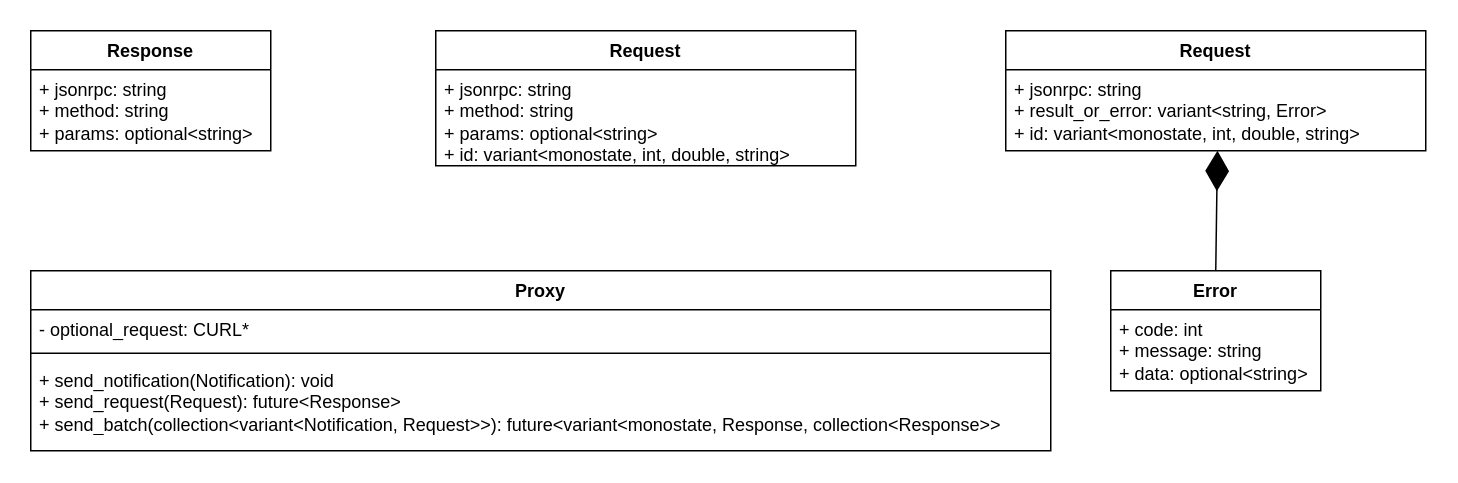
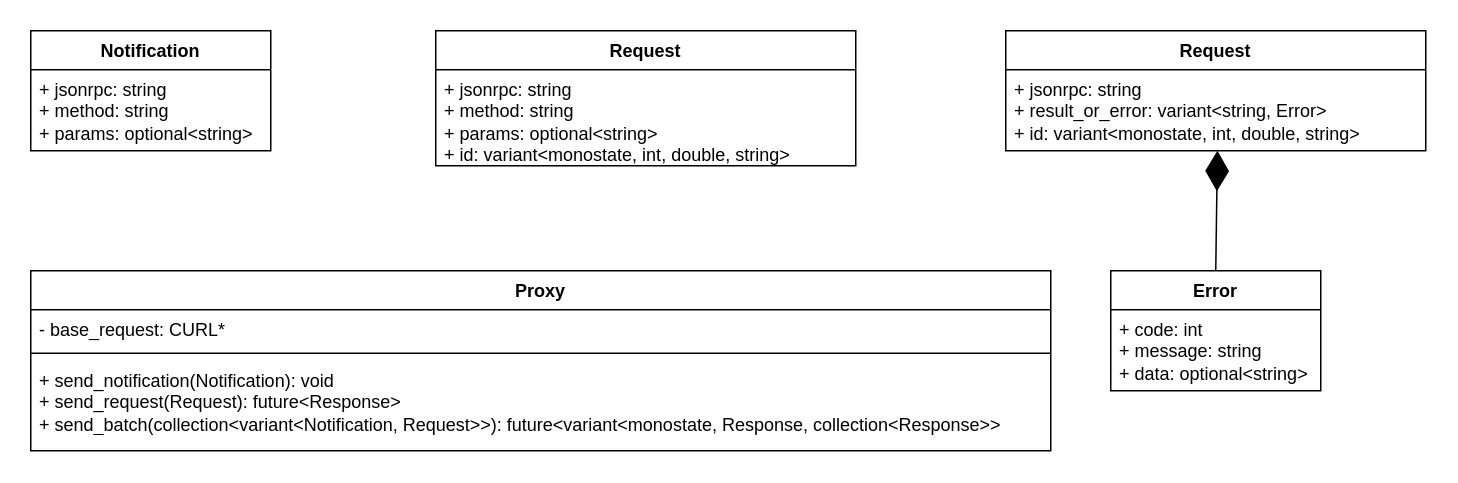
node "Response": label "Response" -> "Notification"
node "- optional_request: CURL*": label "- optional_request: CURL*" -> "- base_request: CURL*"
